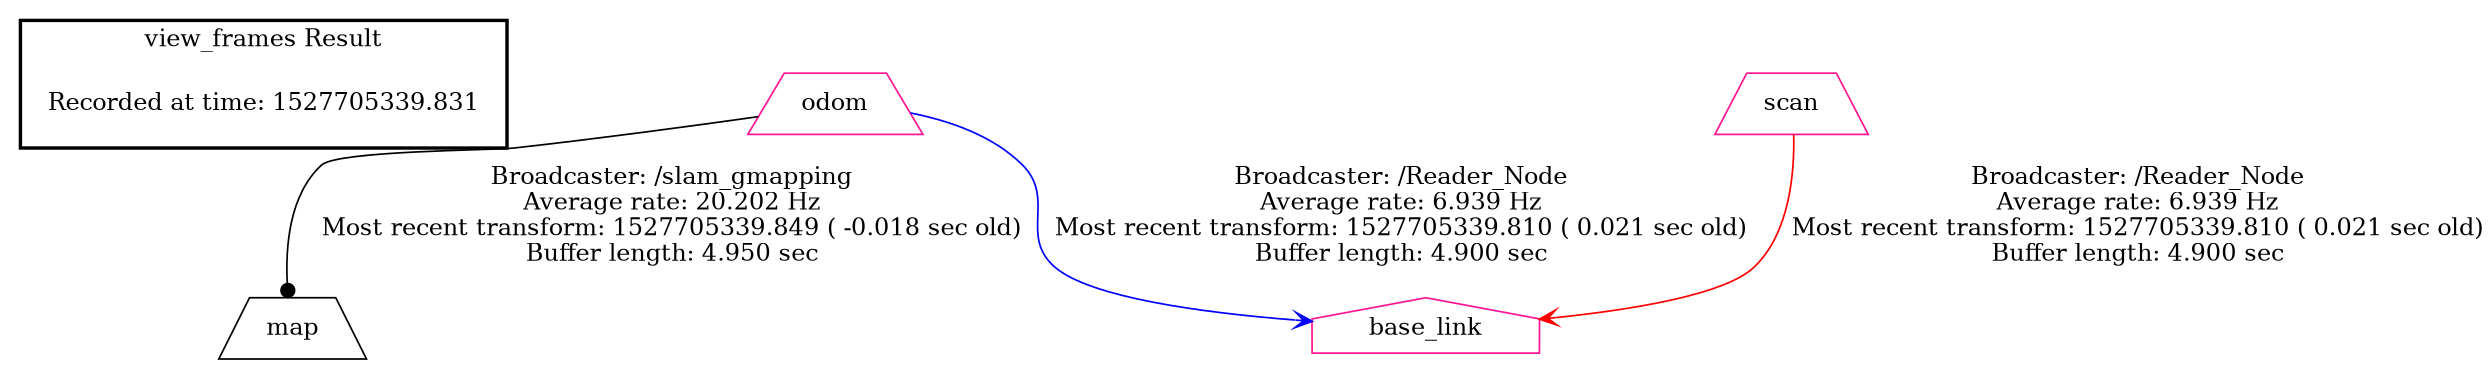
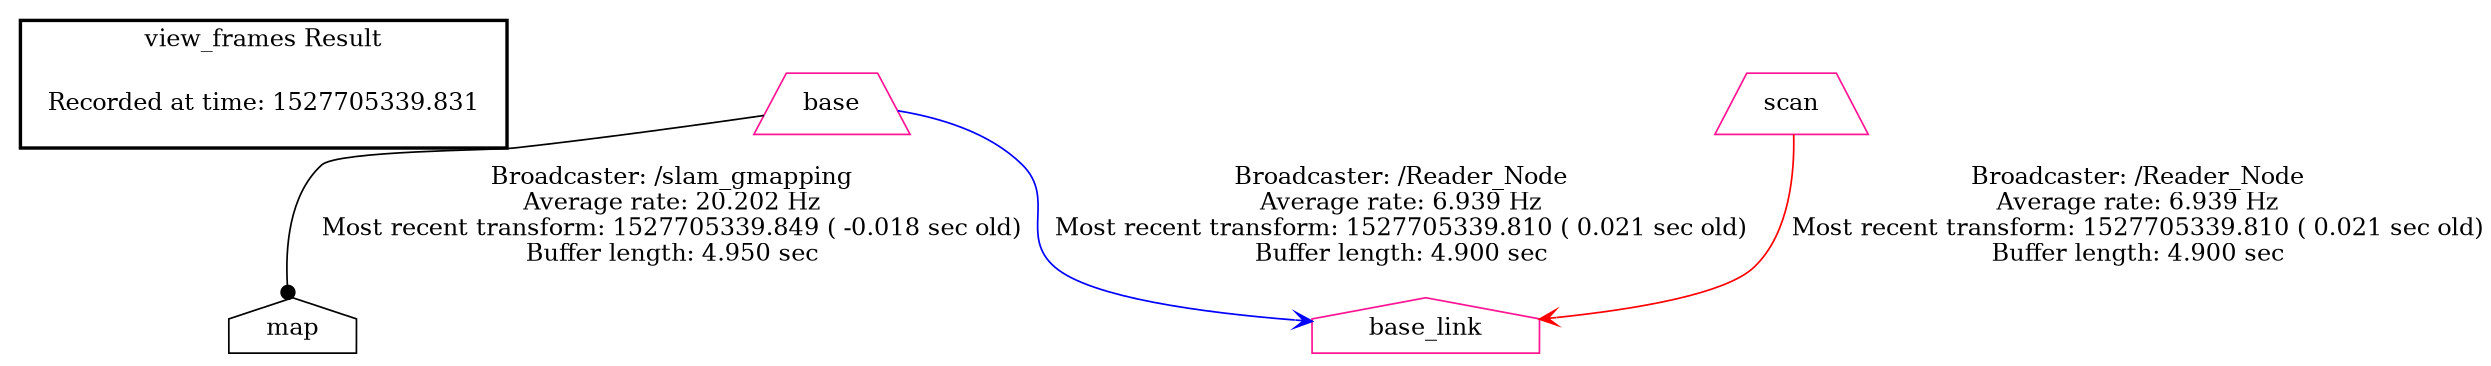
node "odom": label "odom" -> "base"
node "map": shape trapezium -> house
